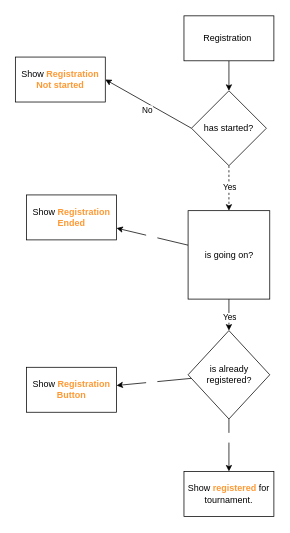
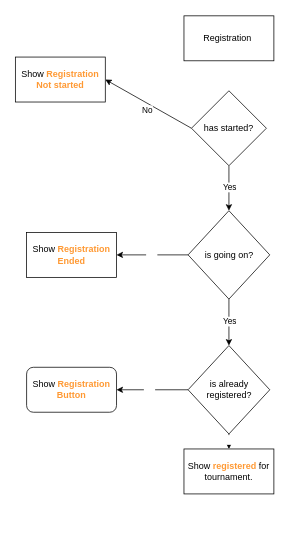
edge "Registration" -> "has started?": removed
edge "has started?" -> "is going on?": style dashed -> solid
node "Show Registration Ended": moved (72, 217) -> (72, 255)
node "is going on?": shape rectangle -> diamond
node "is already registered?": moved (229, 375) -> (229, 390)
node "Show Registration Button": shape rectangle -> rounded rectangle
node "Show registered for tournament.": moved (229, 494) -> (229, 471)
